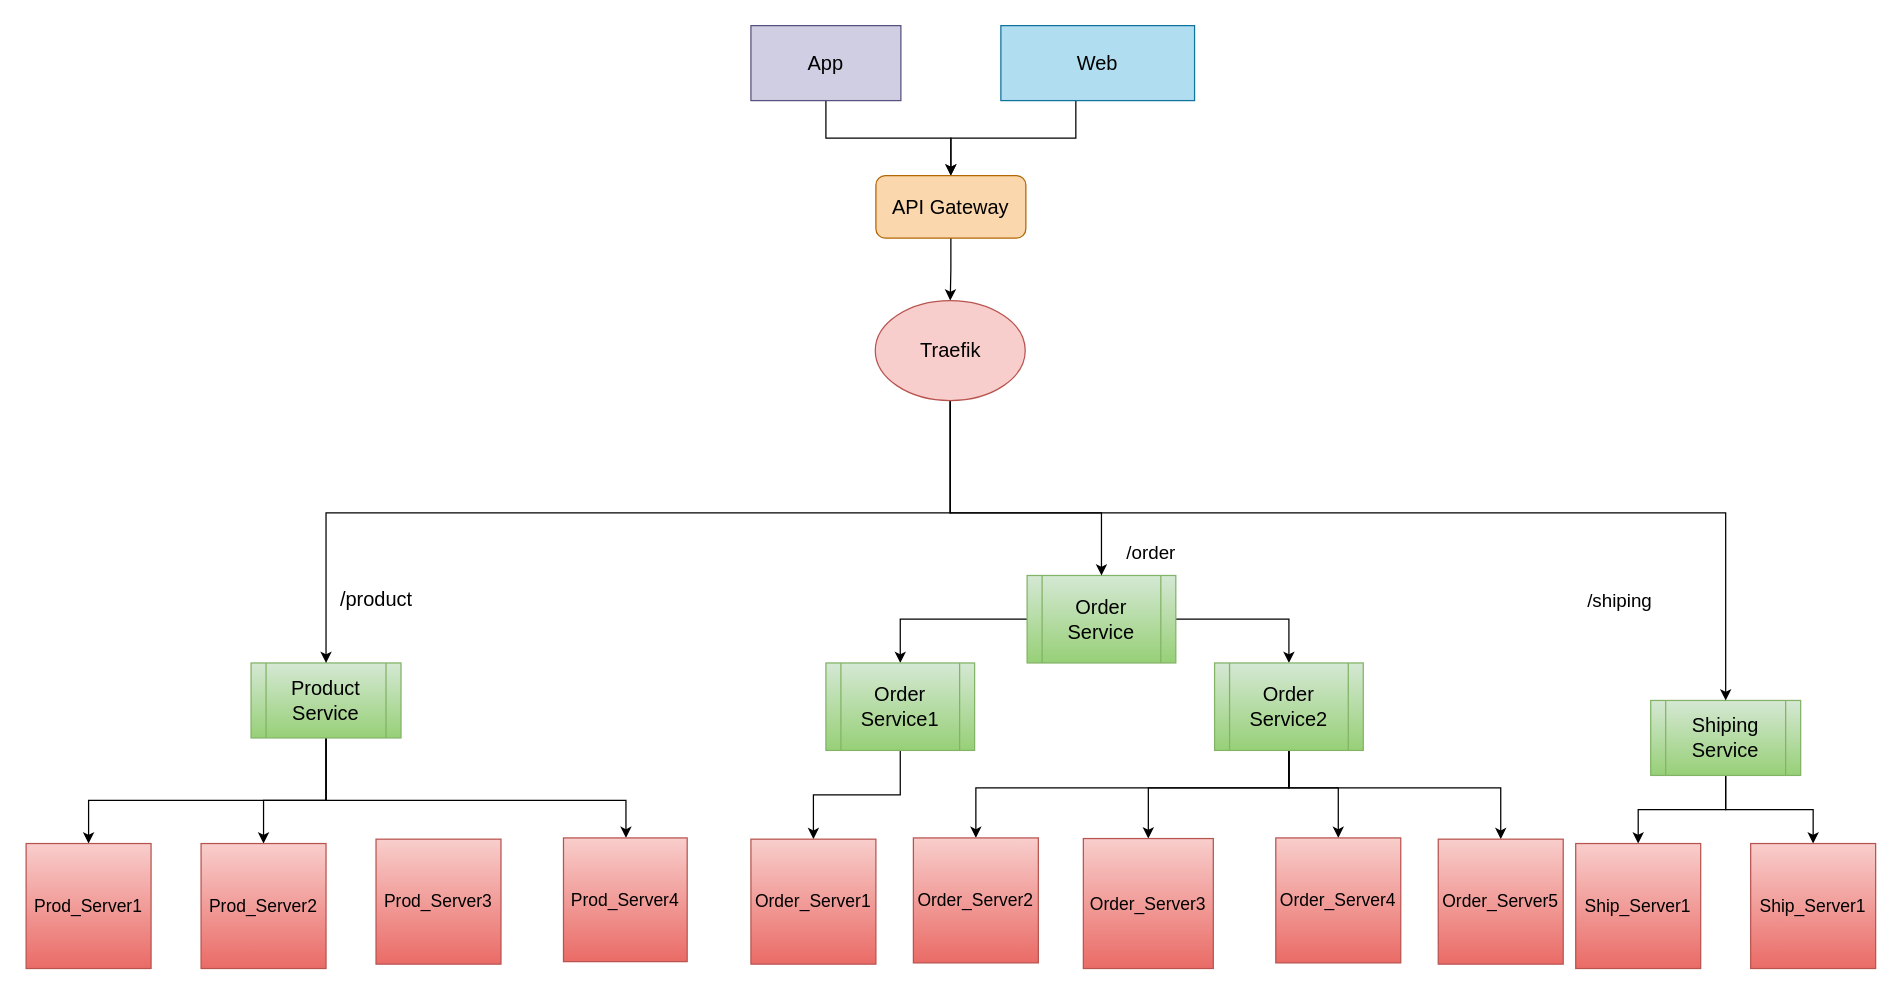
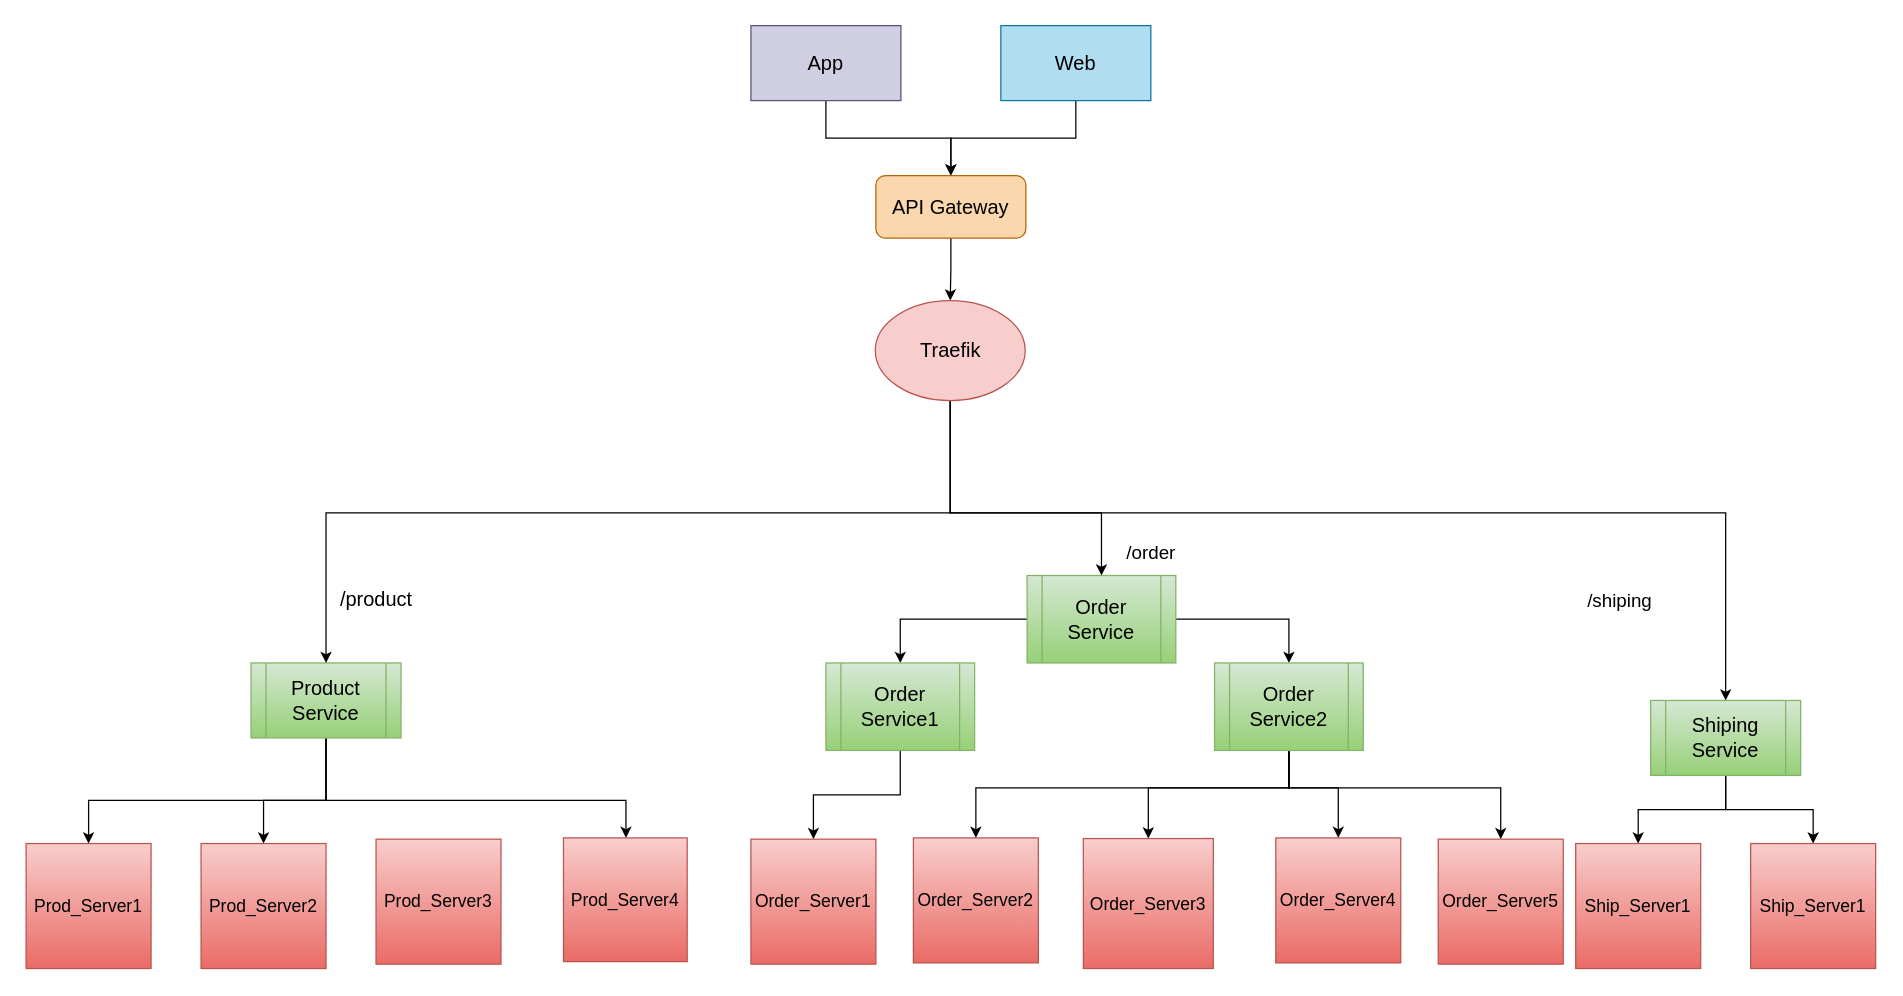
node "Web": size 194x75 -> 150x75
